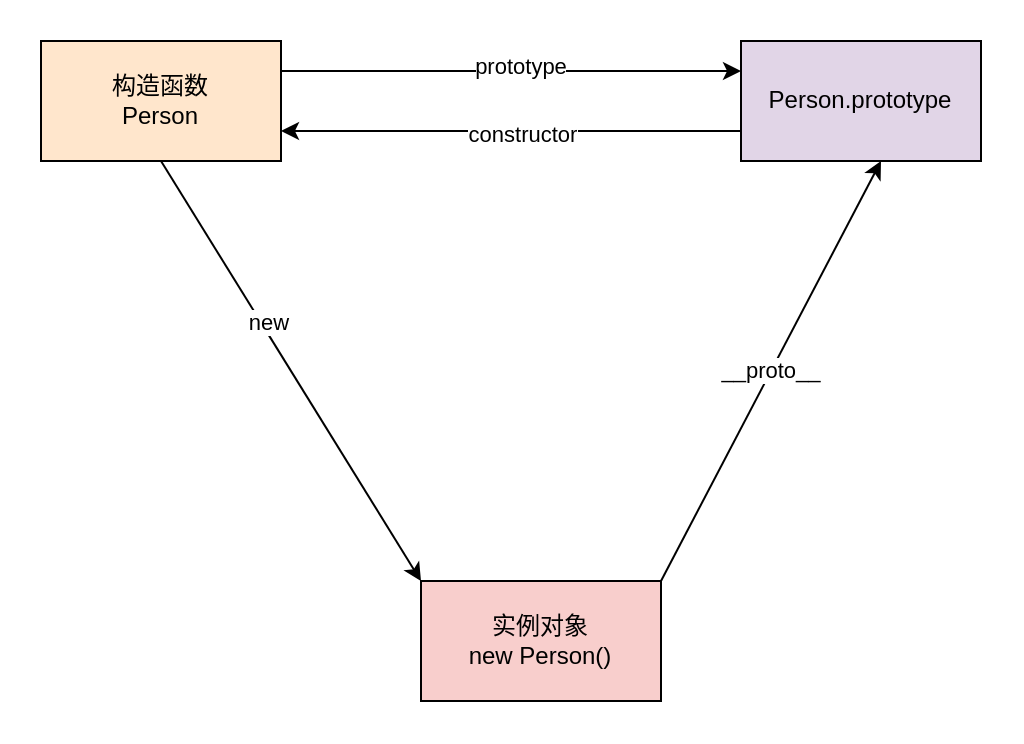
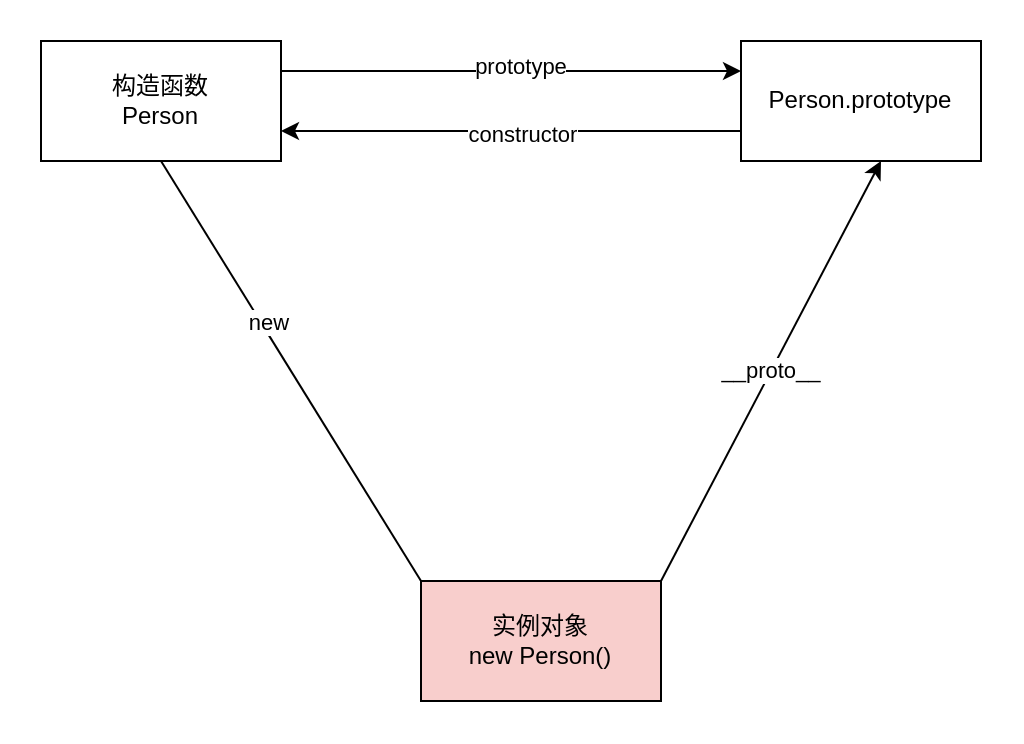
node "构造函数 Person": fillcolor #ffe6cc -> #ffffff
node "Person.prototype": fillcolor #e1d5e7 -> #ffffff
edge "构造函数 Person" -> "实例对象 new Person()": arrowhead classic -> none
